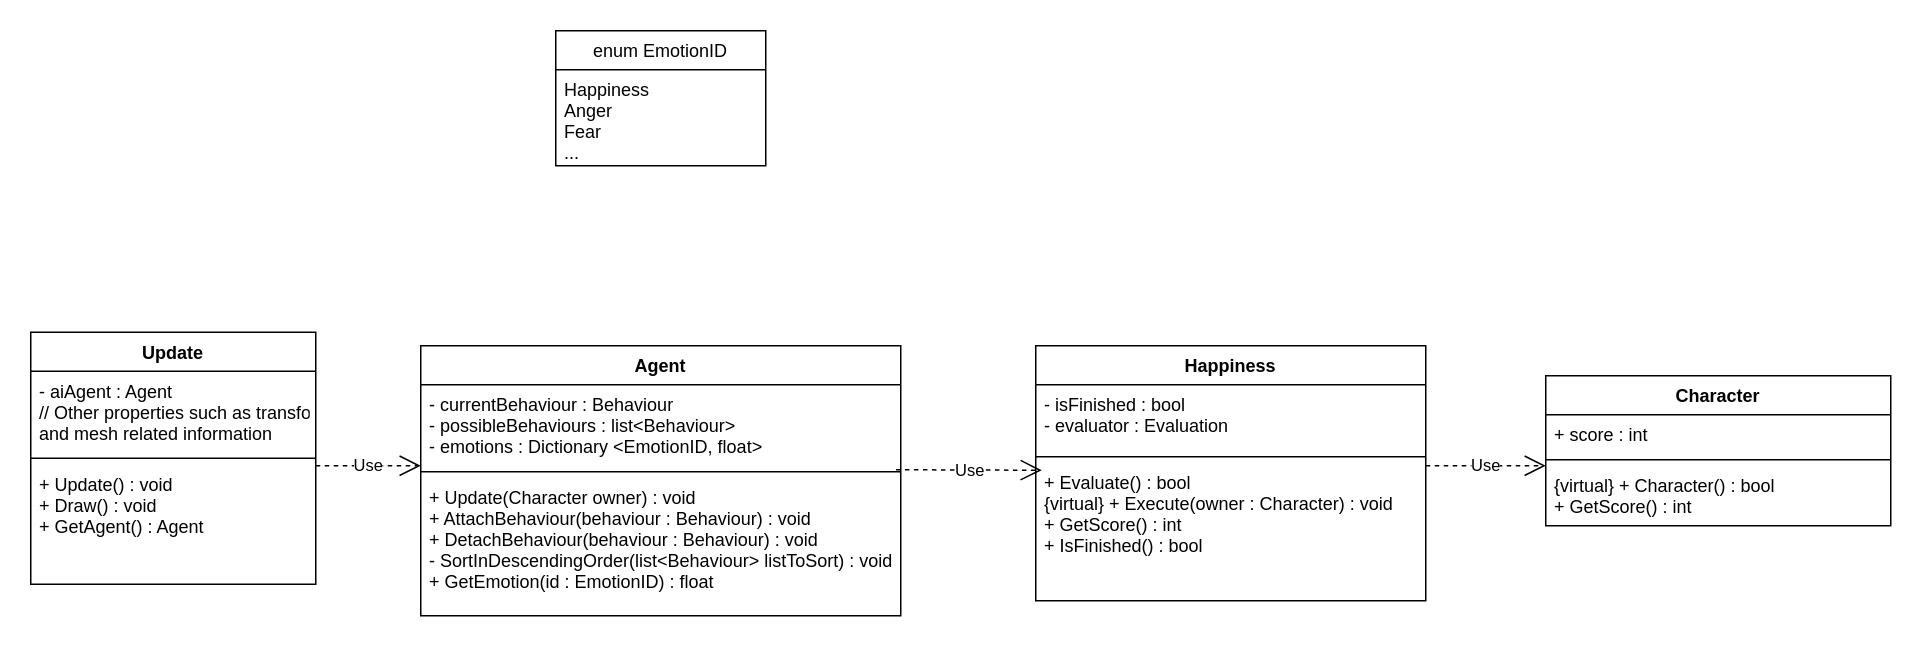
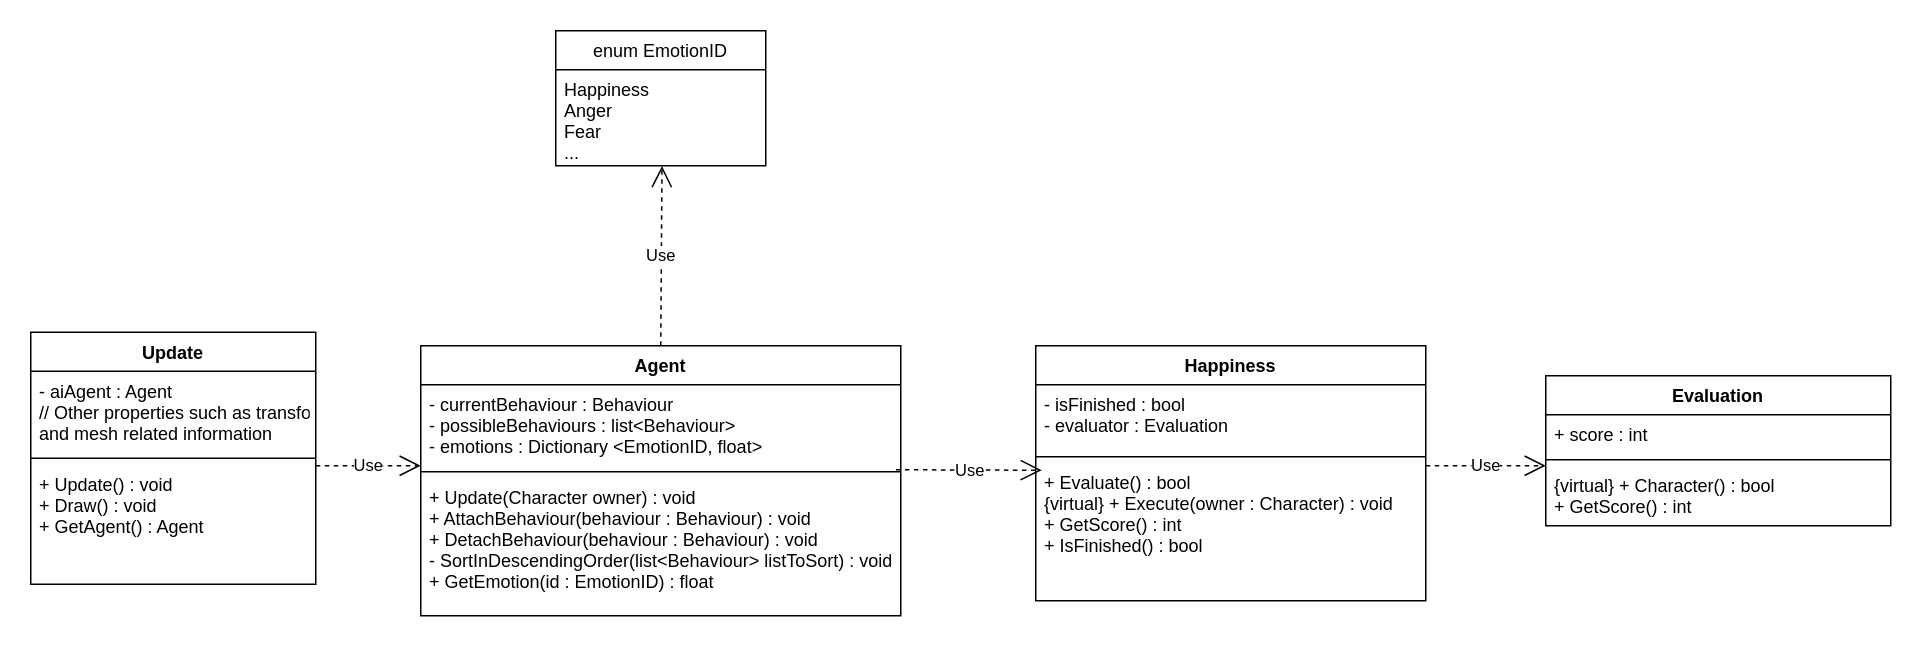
edge "Agent" -> "Happiness Anger Fear ...": added, label "Use"
node "Character": label "Character" -> "Evaluation"
